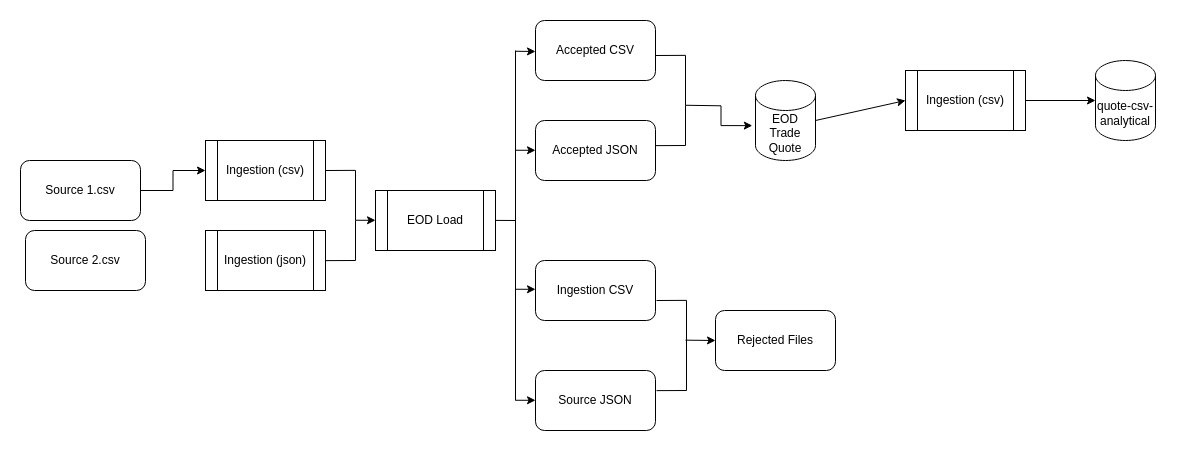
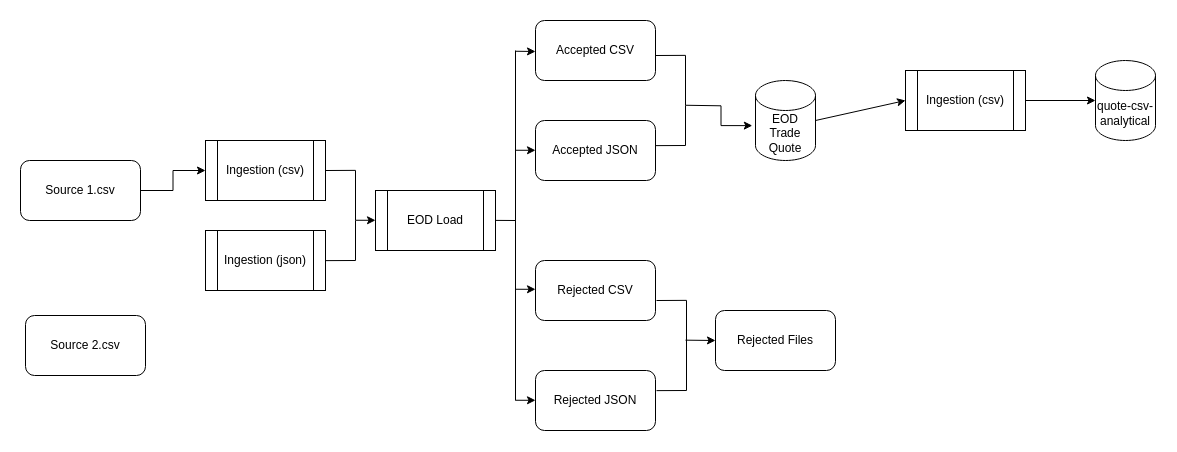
node "Source 2.csv": moved (86, 261) -> (86, 346)
node "Ingestion CSV": label "Ingestion CSV" -> "Rejected CSV"
node "Source JSON": label "Source JSON" -> "Rejected JSON"
